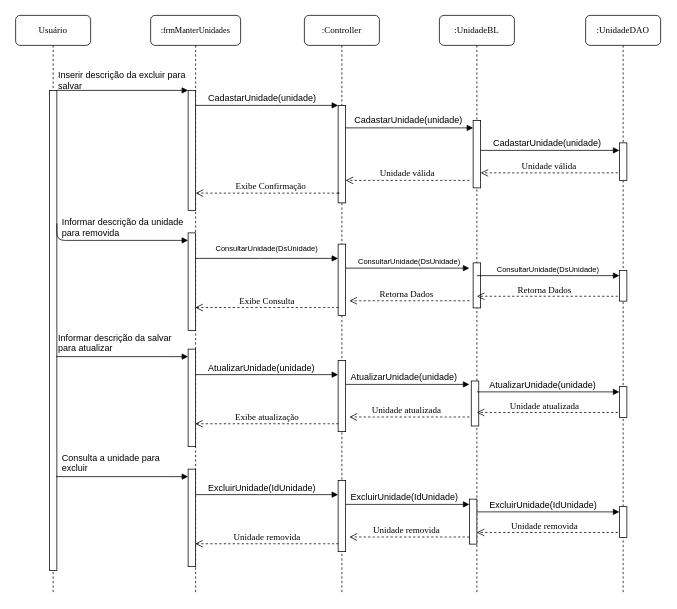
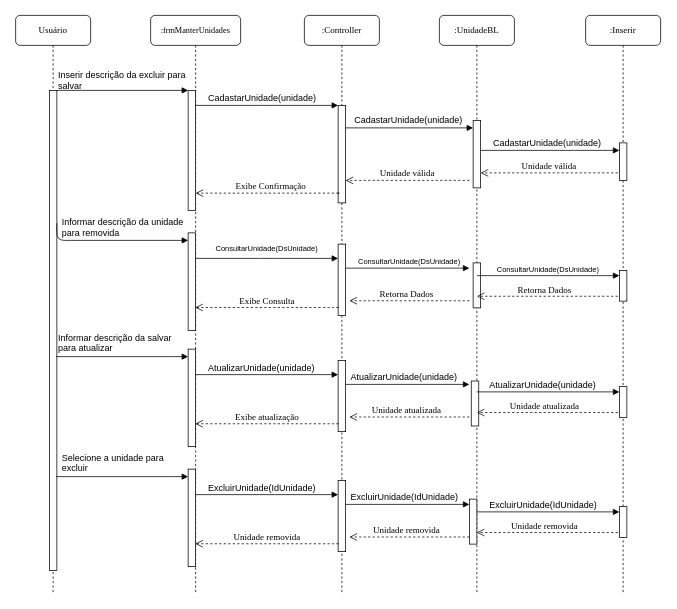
node ":UnidadeDAO": label ":UnidadeDAO" -> ":Inserir"
node "Consulta a unidade para excluir": label "Consulta a unidade para excluir" -> "Selecione a unidade para excluir"
